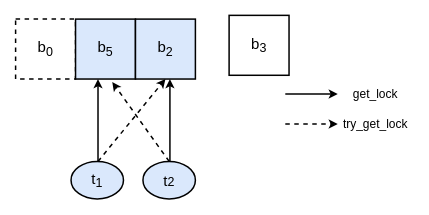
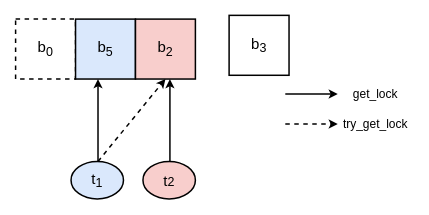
node "b2": fillcolor #dae8fc -> #f8cecc
edge "t2" -> "b5": removed
node "t2": fillcolor #dae8fc -> #f8cecc
